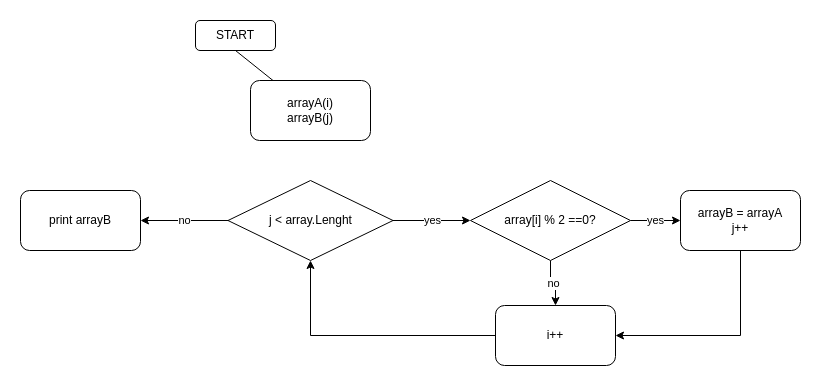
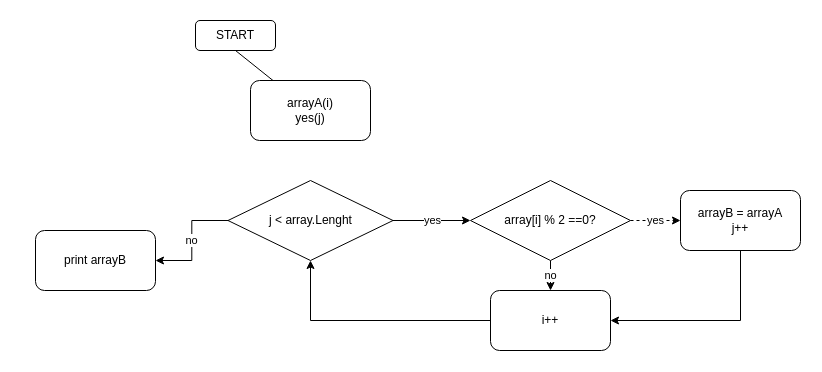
node "arrayA(i) arrayB(j)": label "arrayA(i) arrayB(j)" -> "arrayA(i) yes(j)"
node "print arrayB": moved (81, 221) -> (96, 261)
edge "array[i] % 2 ==0?" -> "arrayB = arrayA j++": style solid -> dashed
node "i++": moved (556, 336) -> (551, 321)
